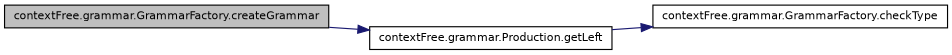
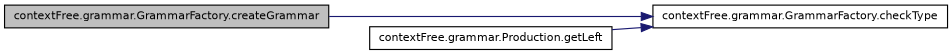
edge "contextFree.grammar.GrammarFactory.createGrammar" -> "contextFree.grammar.Production.getLeft": now "contextFree.grammar.GrammarFactory.createGrammar" -> "contextFree.grammar.GrammarFactory.checkType"
